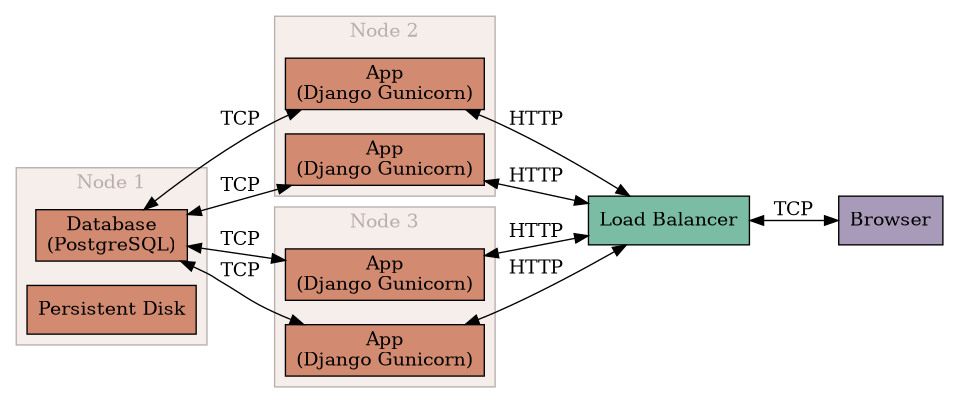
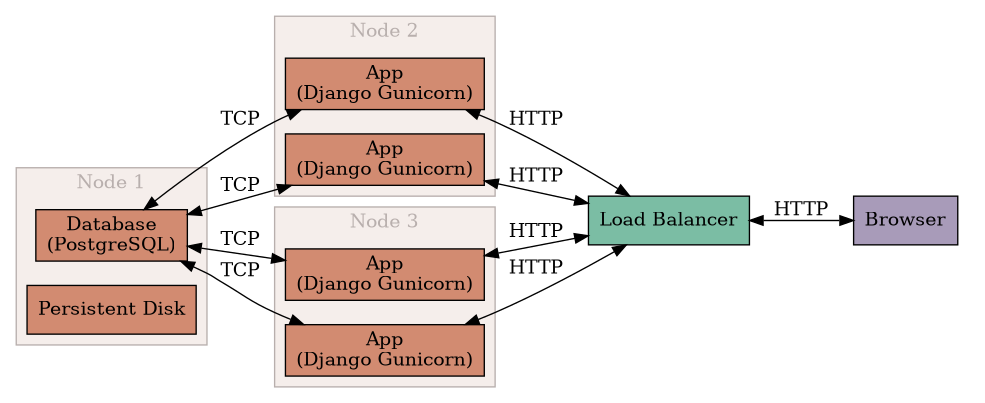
edge "Load Balancer" -- "Browser": label "TCP" -> "HTTP"
